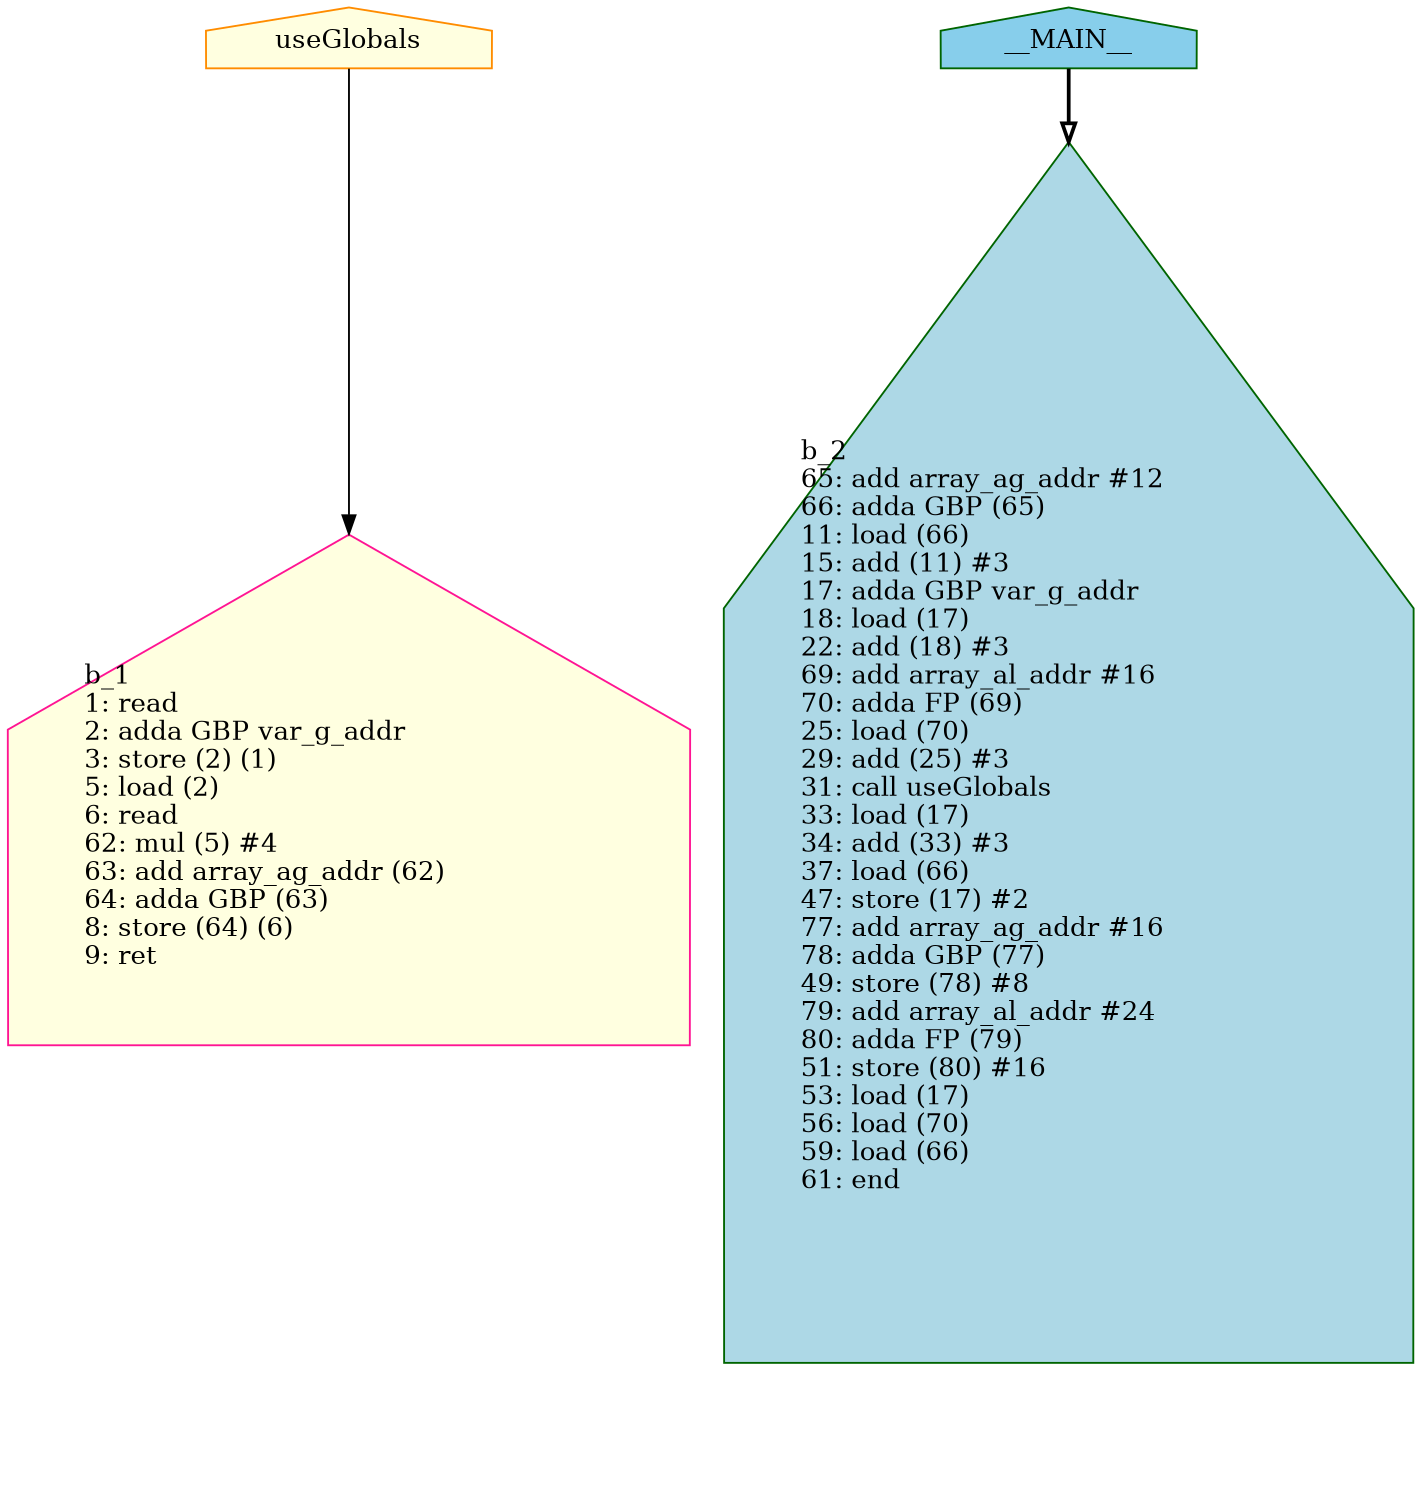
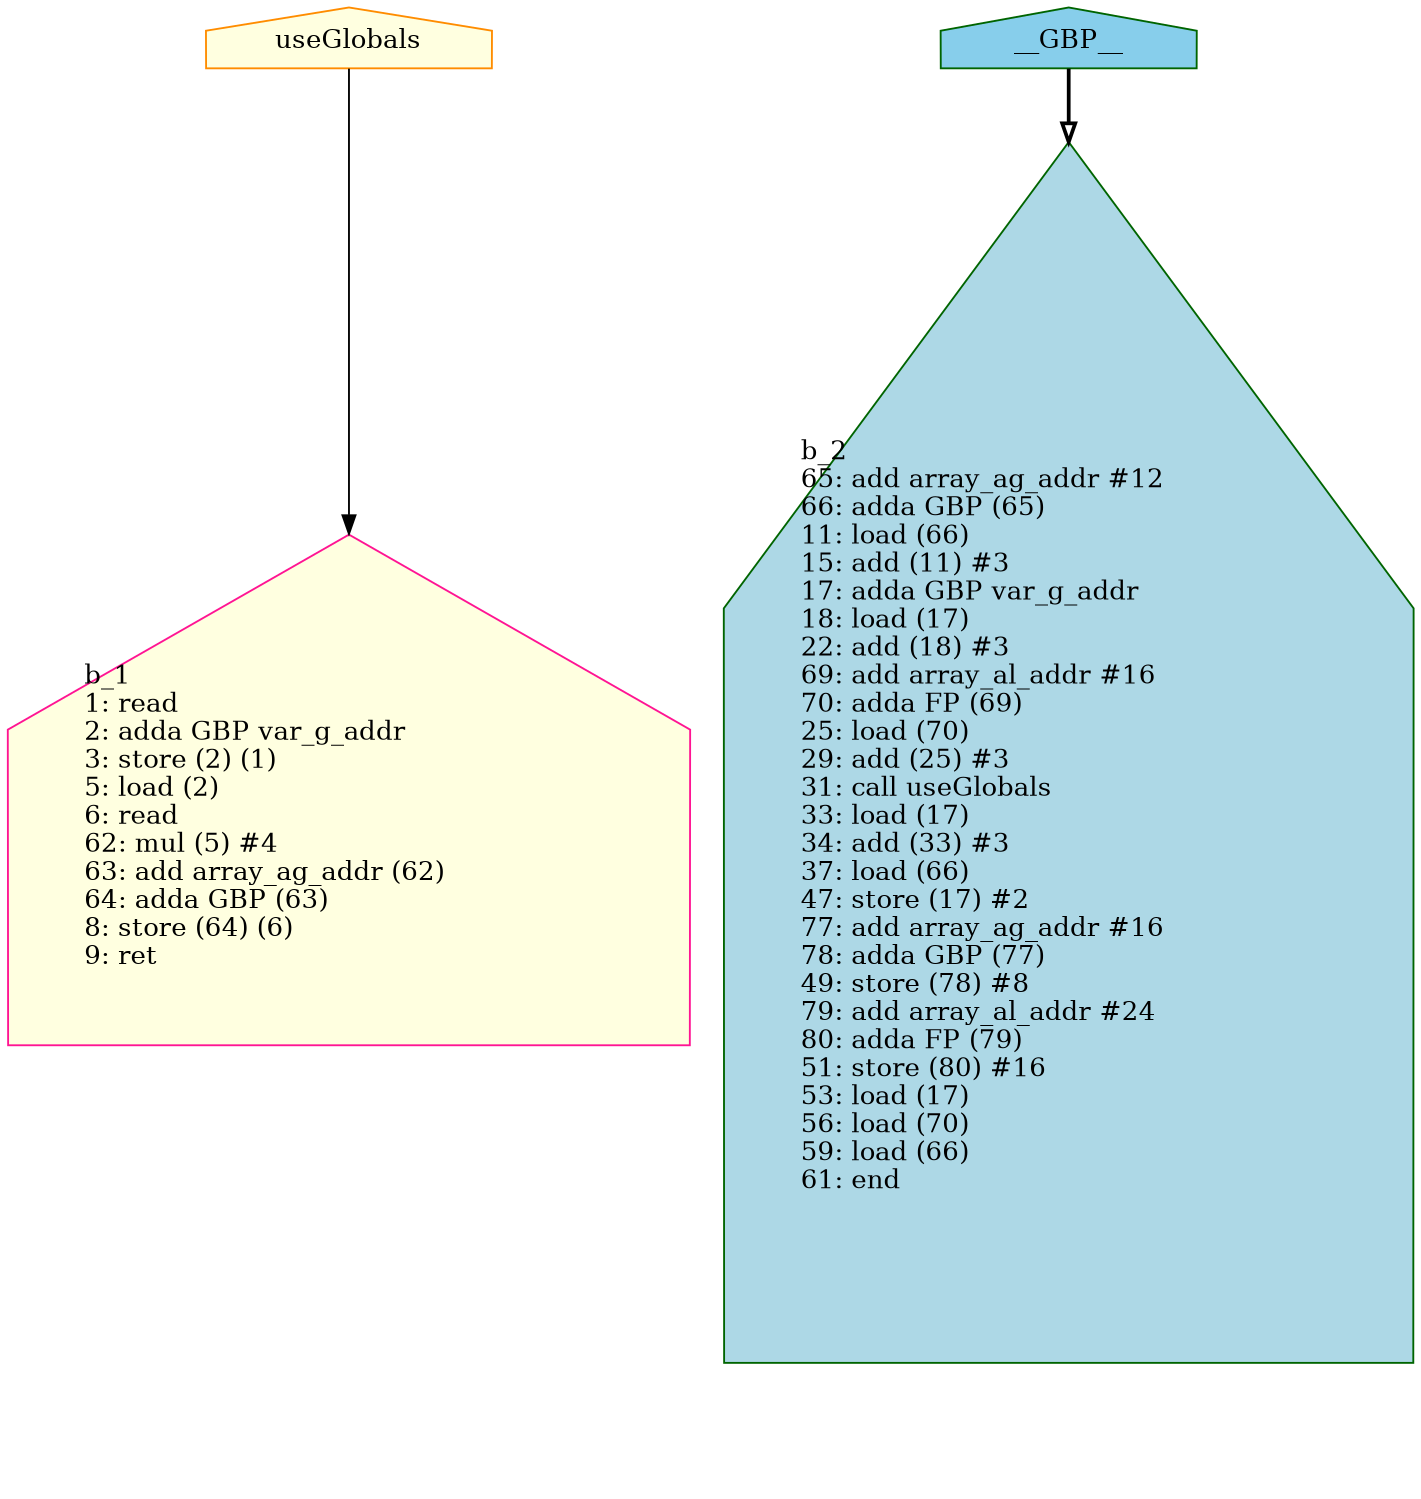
node "__MAIN__": label "__MAIN__" -> "__GBP__"
